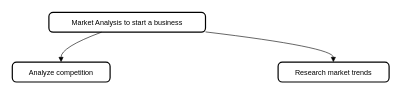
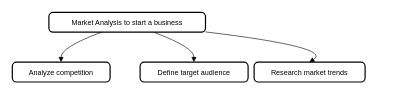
edge "Market Analysis to start a business" -> "Define target audience": added
node "Define target audience": added
node "Research market trends": moved (334, 72) -> (310, 72)
